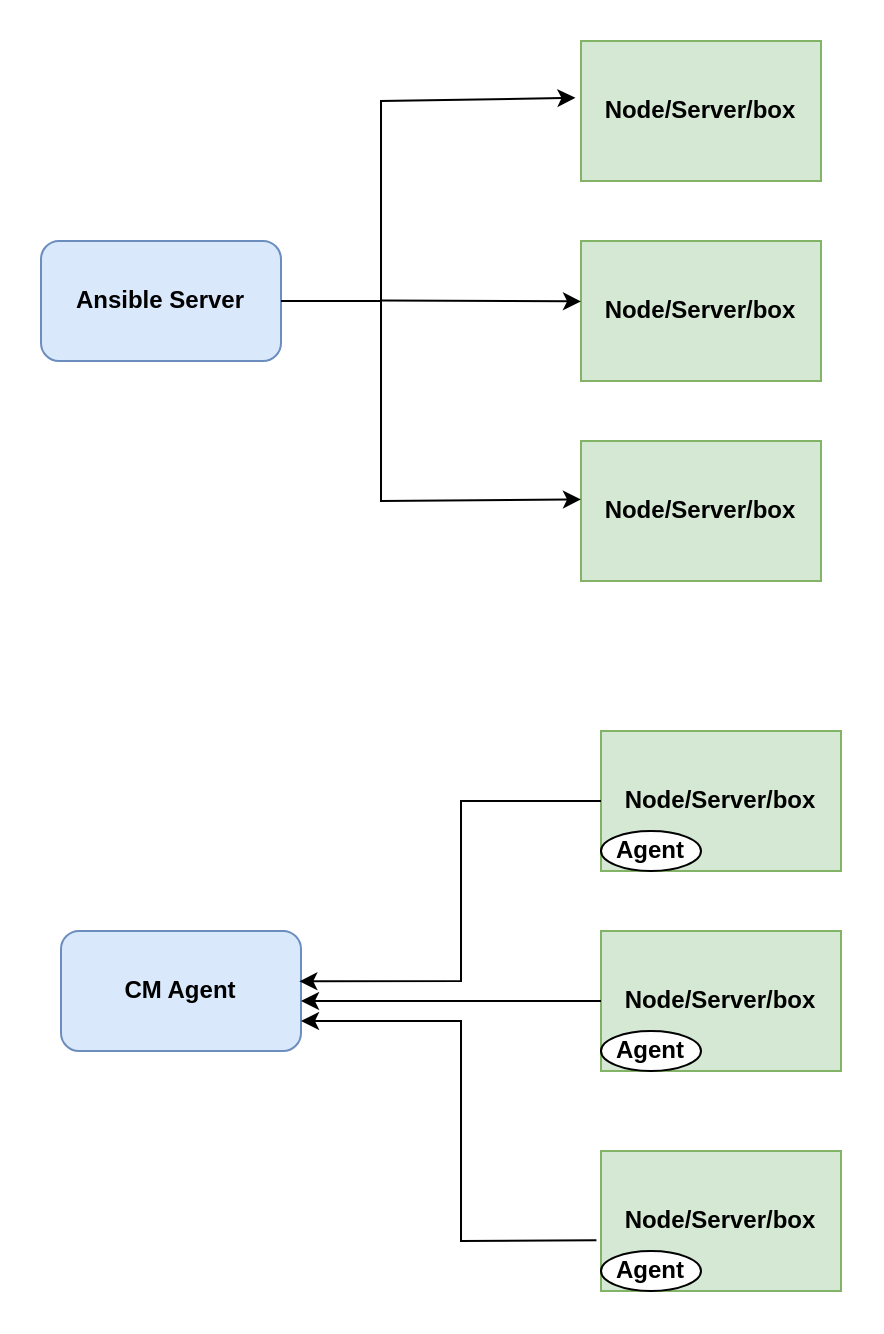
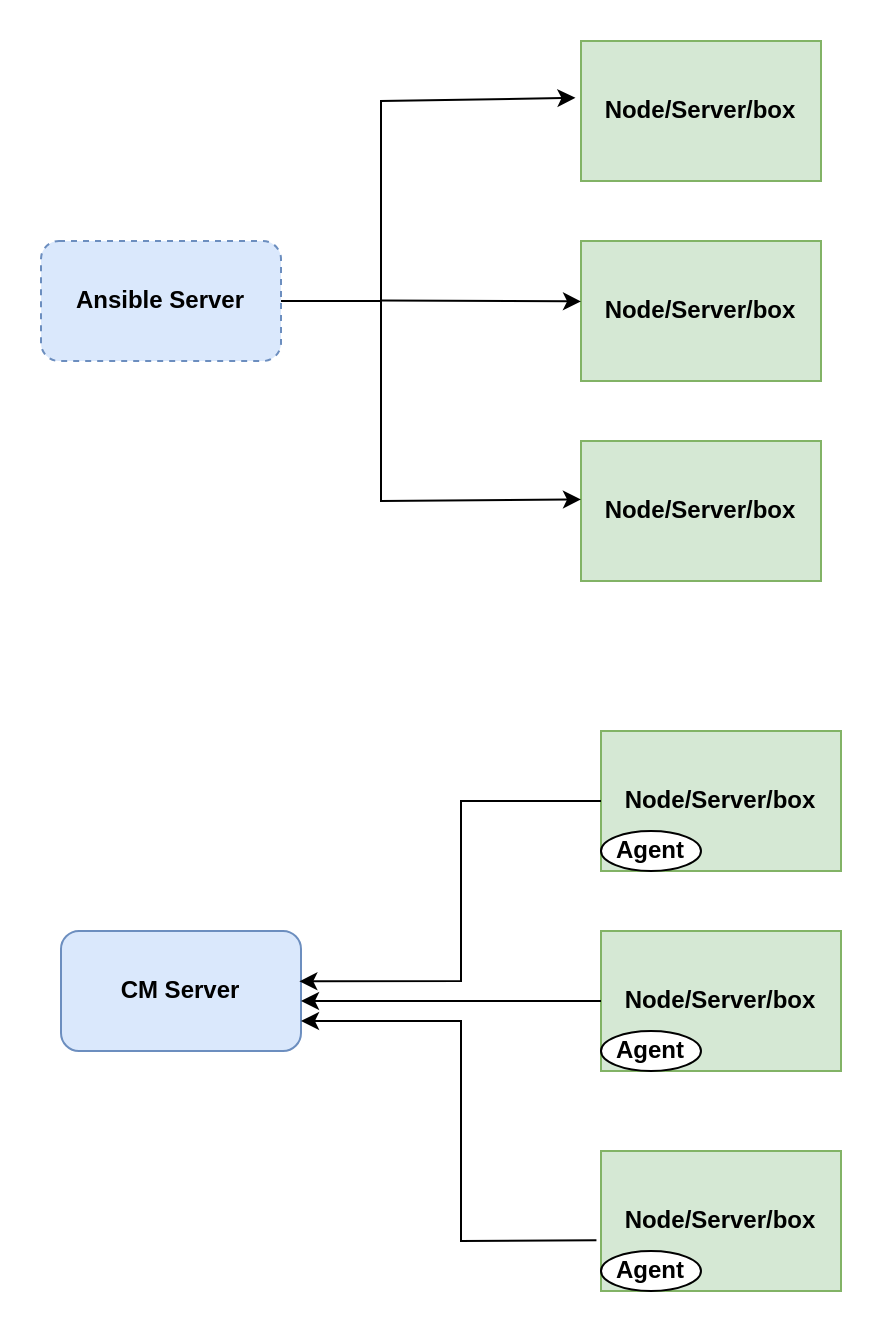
node "Ansible Server": style solid -> dashed
node "CM Agent": label "CM Agent" -> "CM Server"
